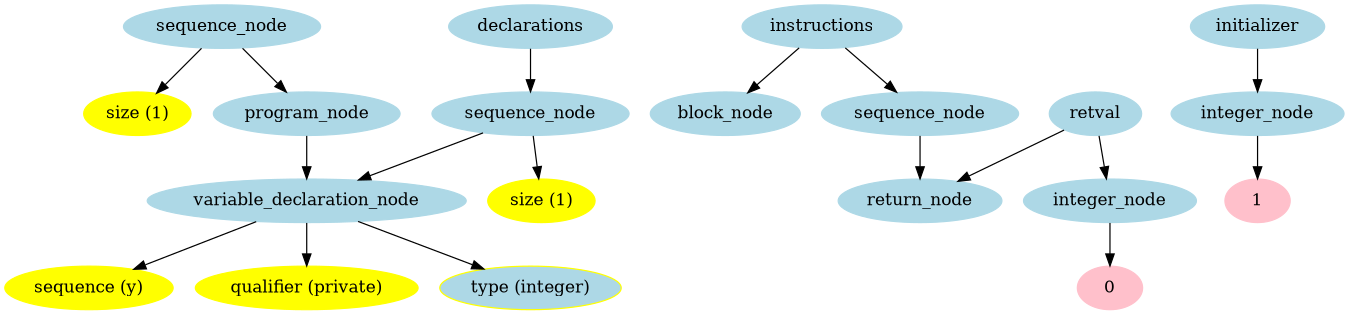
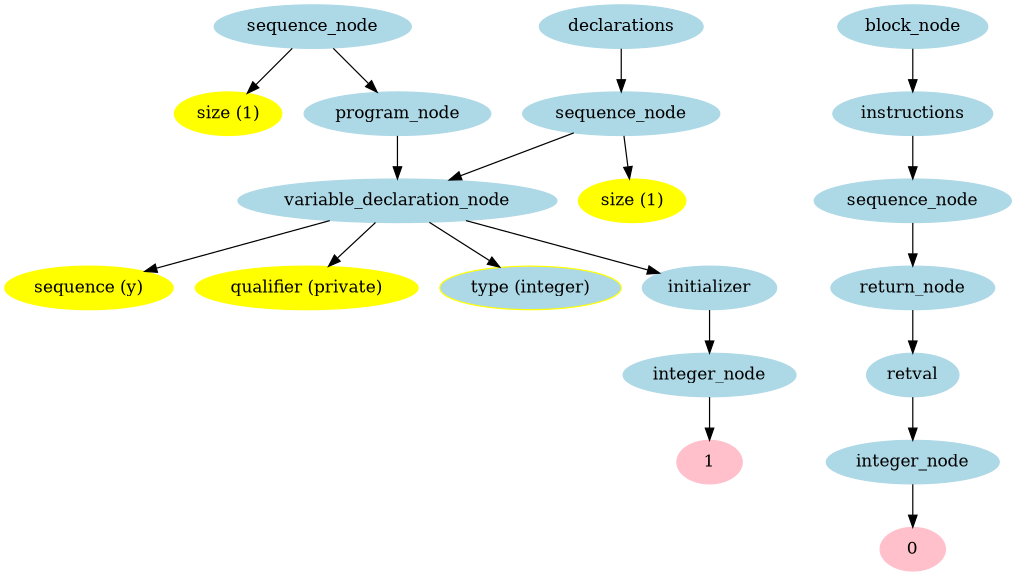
edge "instructions" -> "block_node": reversed
edge "retval" -> "return_node": reversed
edge "variable_declaration_node" -> "initializer": added
